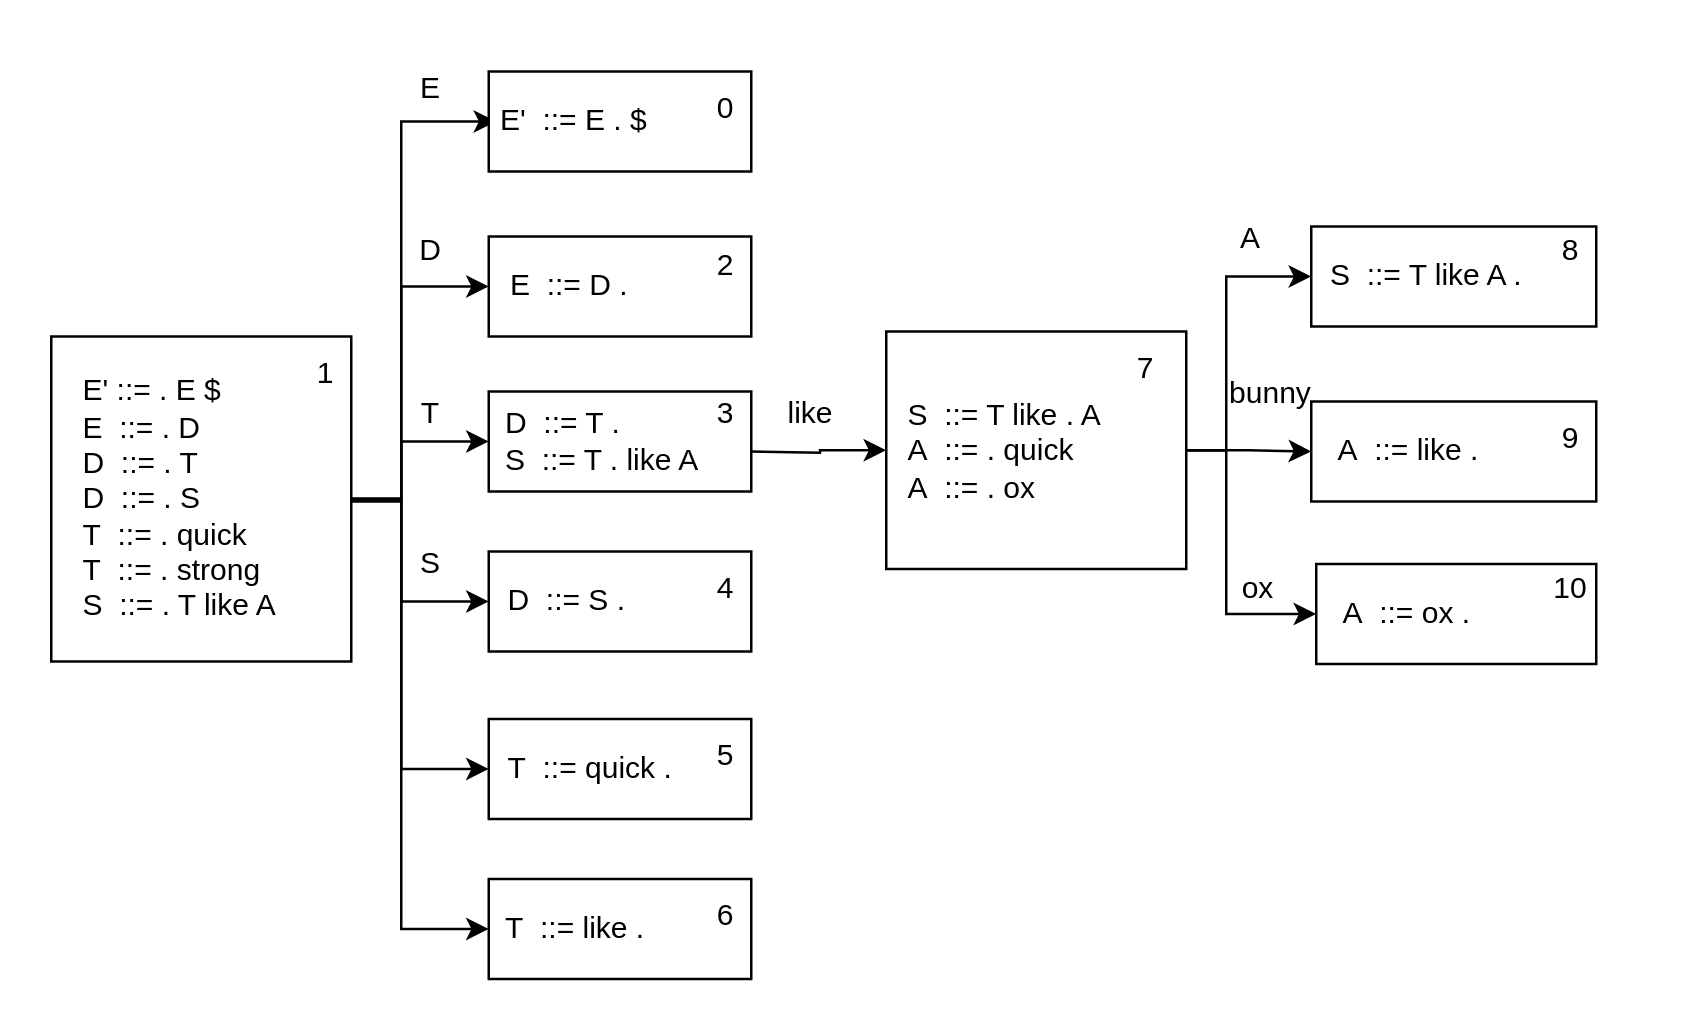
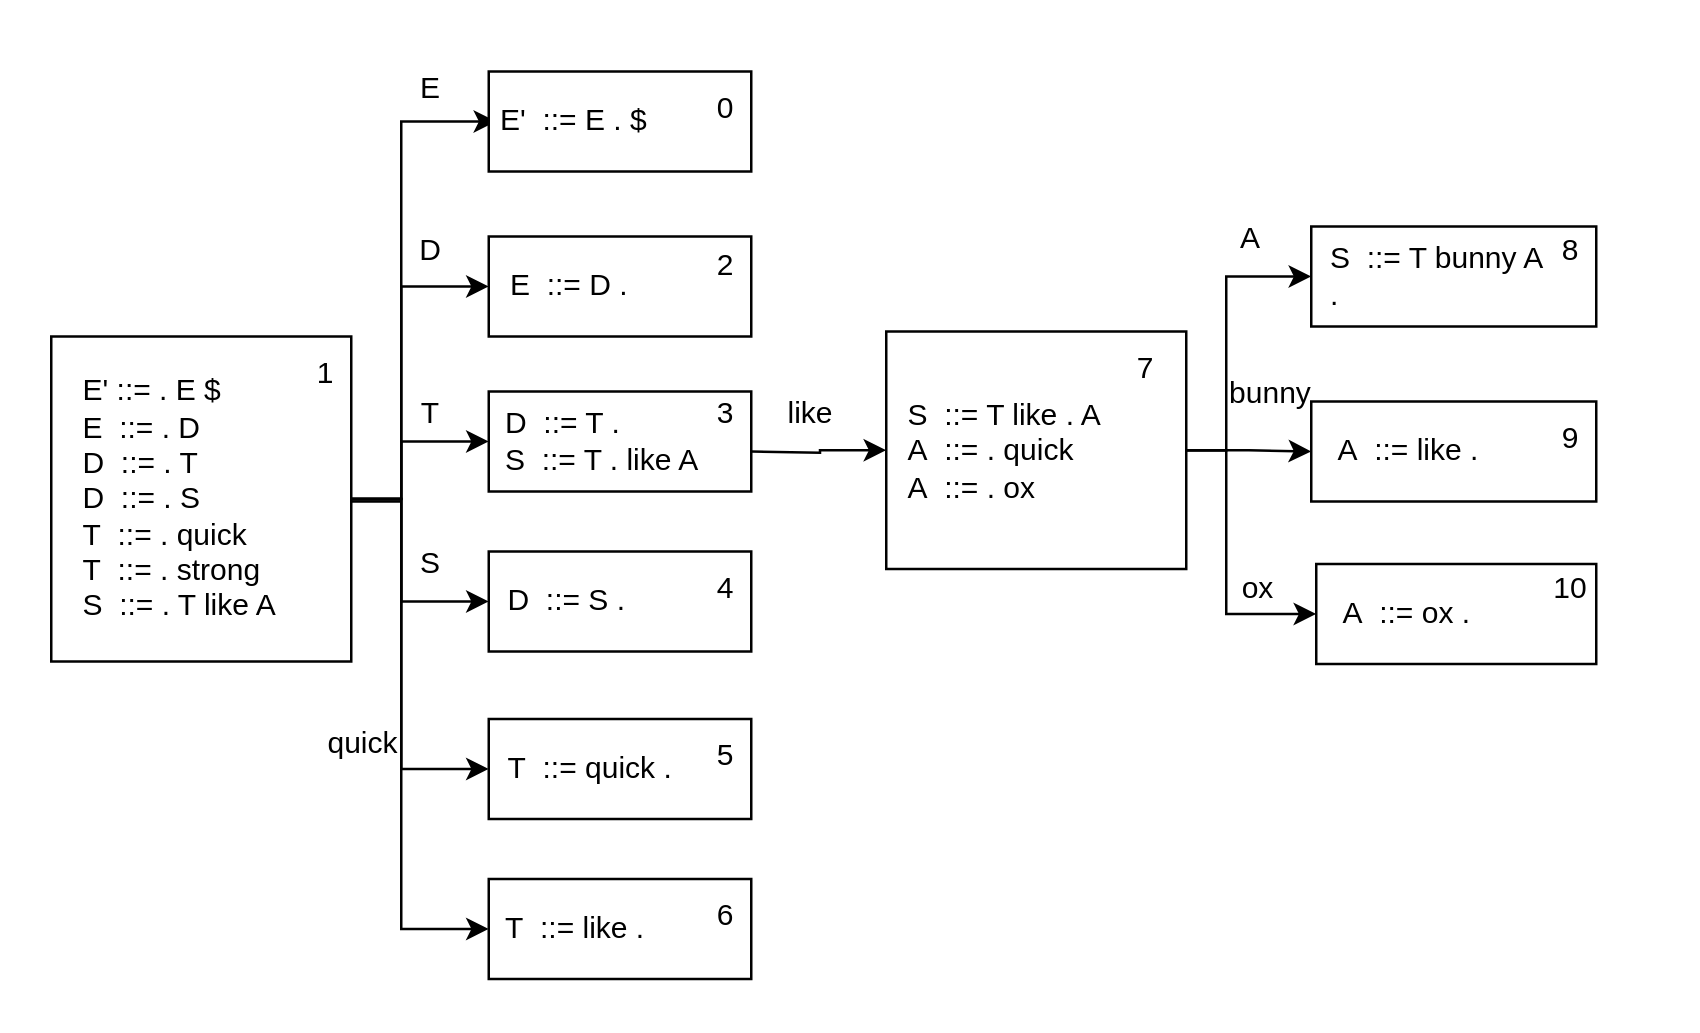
node "S ::= T like A .": label "S ::= T like A ." -> "S ::= T bunny A ."
node "quick": added
